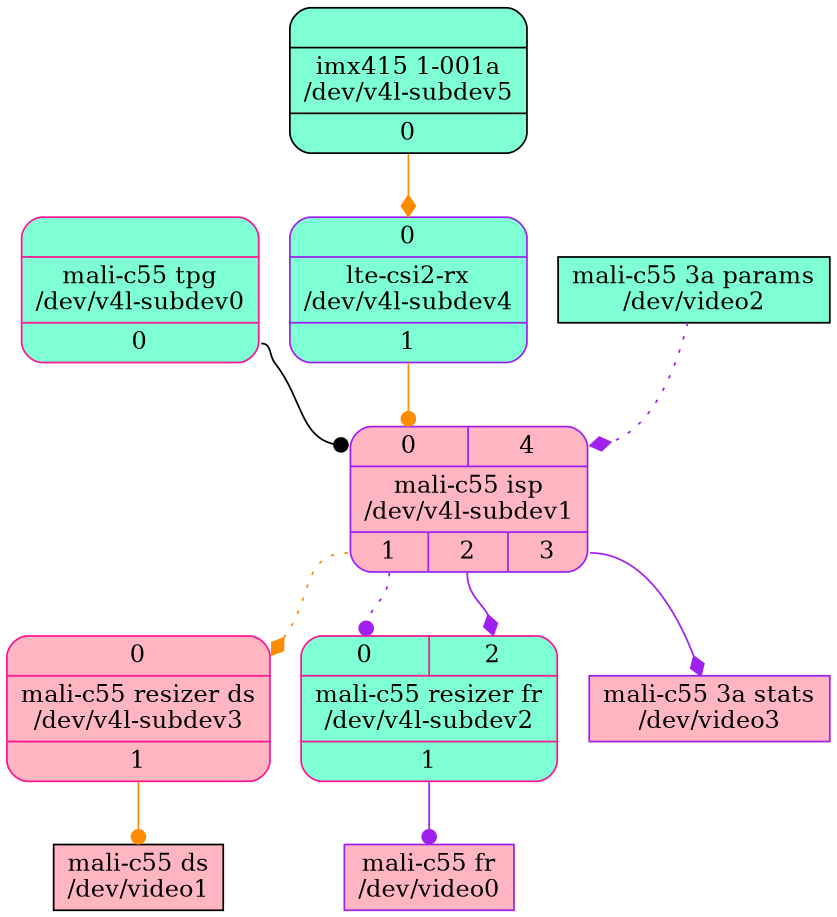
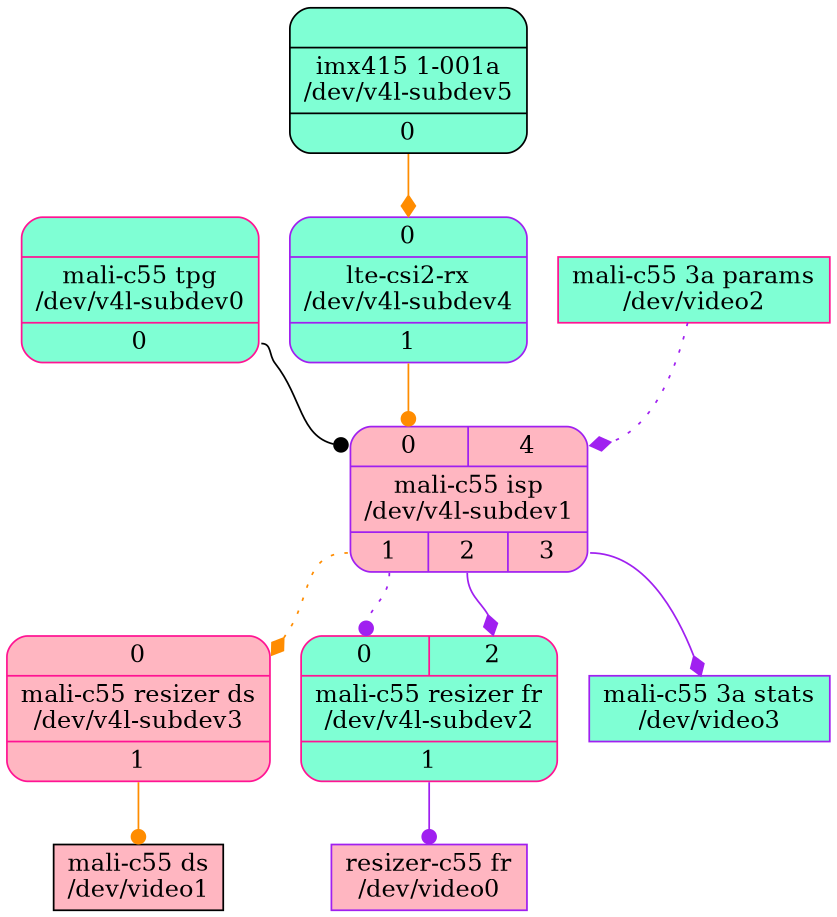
node "mali-c55 3a params /dev/video2": color black -> deeppink
node "mali-c55 3a stats /dev/video3": fillcolor lightpink -> aquamarine
node "mali-c55 fr /dev/video0": label "mali-c55 fr /dev/video0" -> "resizer-c55 fr /dev/video0"
